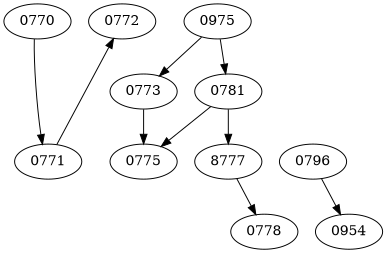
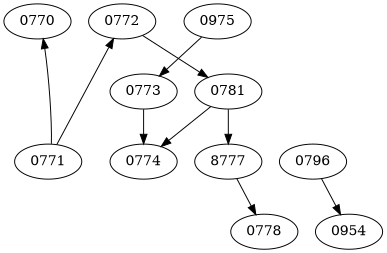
edge "0975" -> "0781": now "0772" -> "0781"
edge "0770" -> "0771": reversed
node "0775": label "0775" -> "0774"
